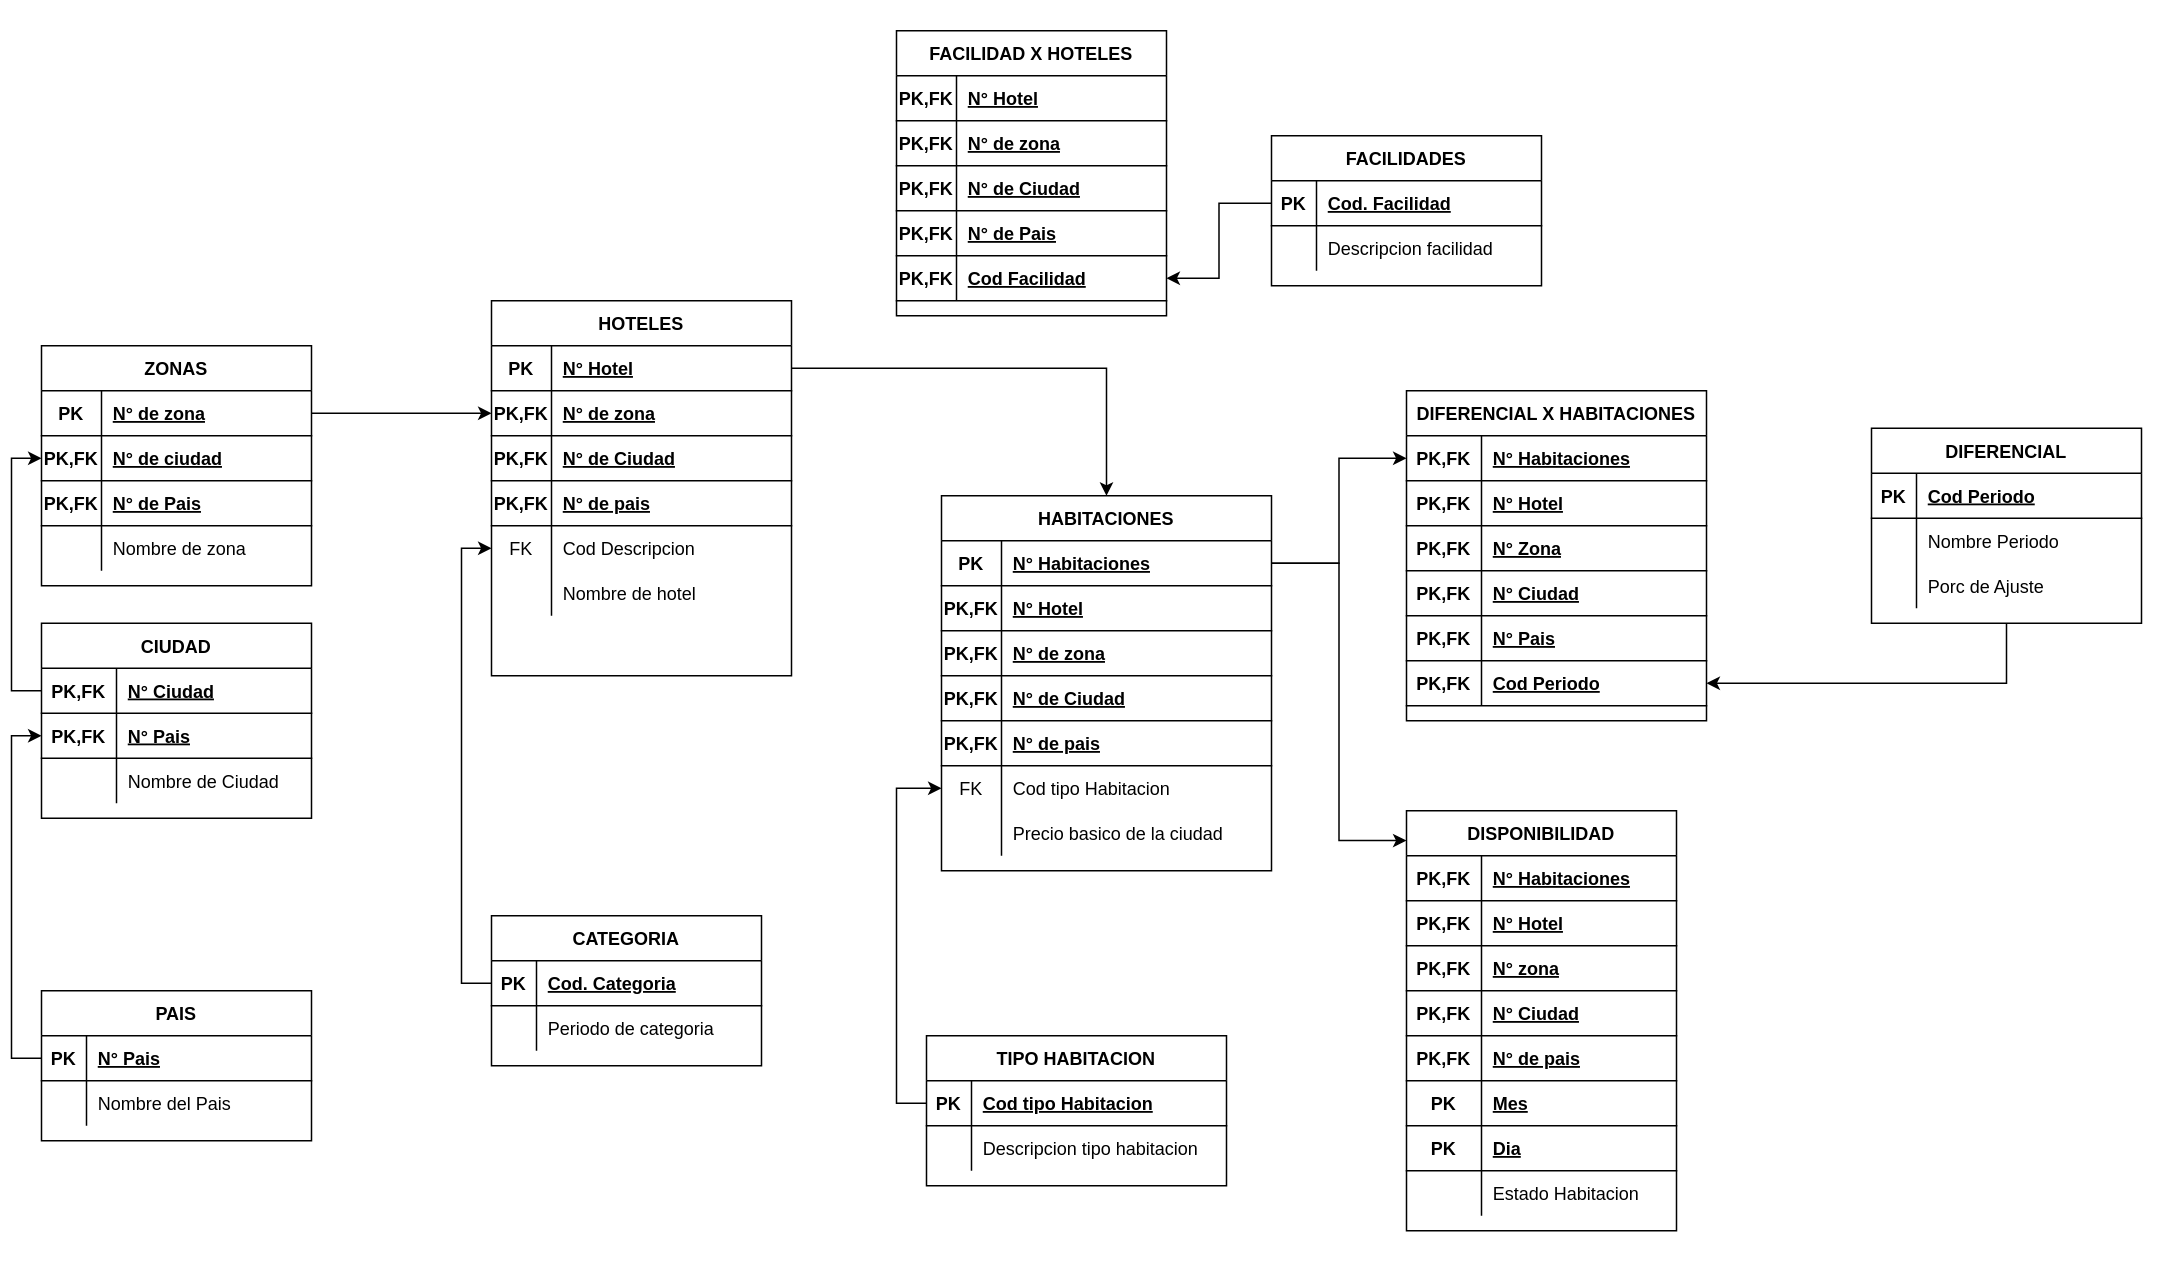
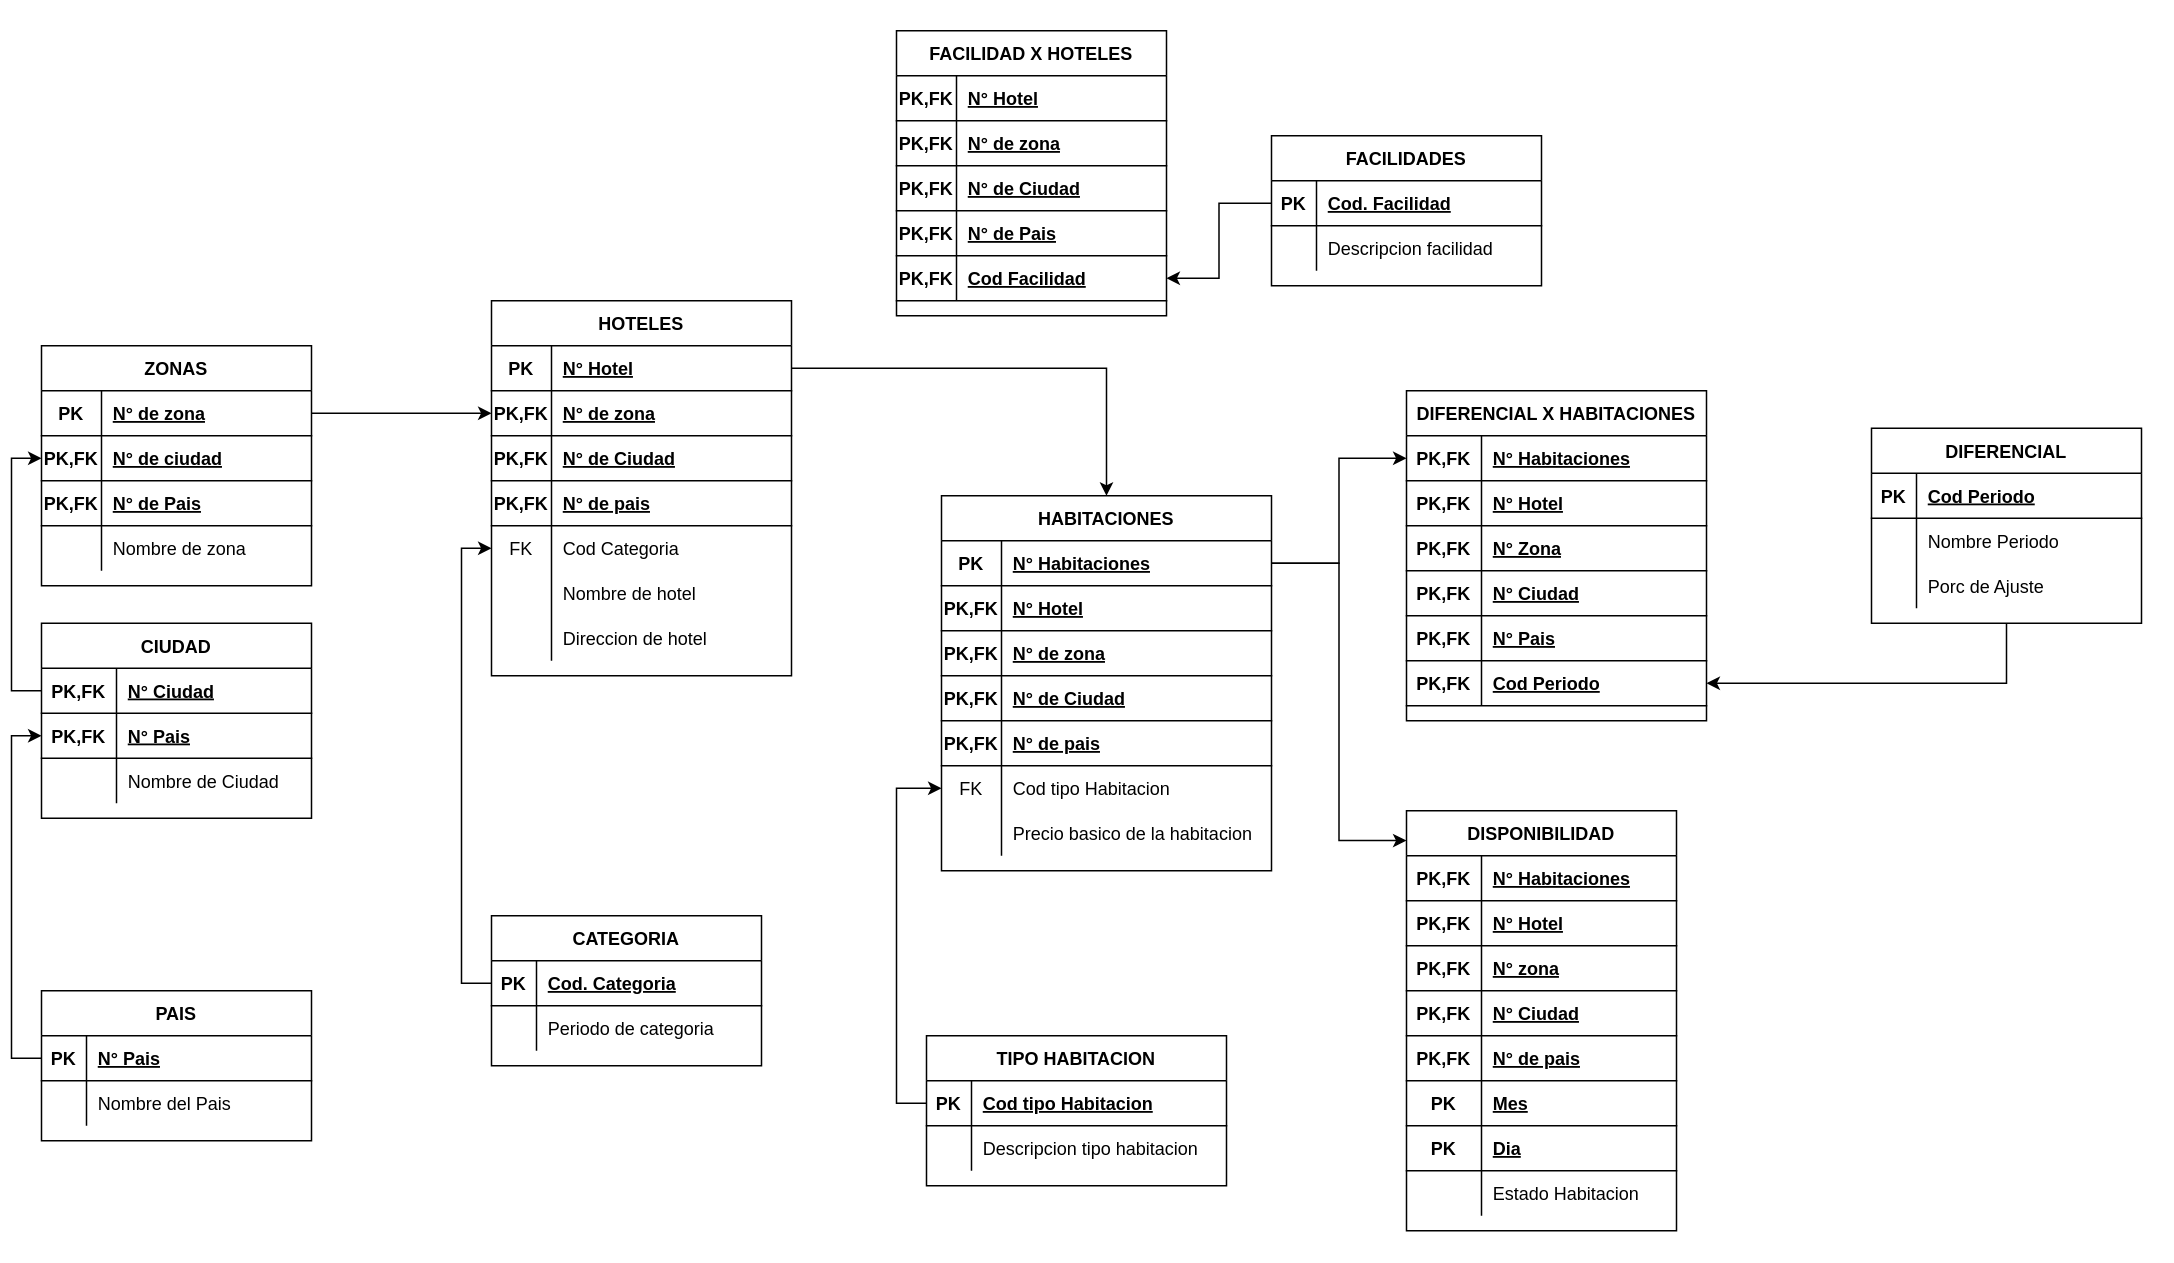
node "Cod Descripcion": label "Cod Descripcion" -> "Cod Categoria"
node "Direccion de hotel": added
node "Precio basico de la ciudad": label "Precio basico de la ciudad" -> "Precio basico de la habitacion"
